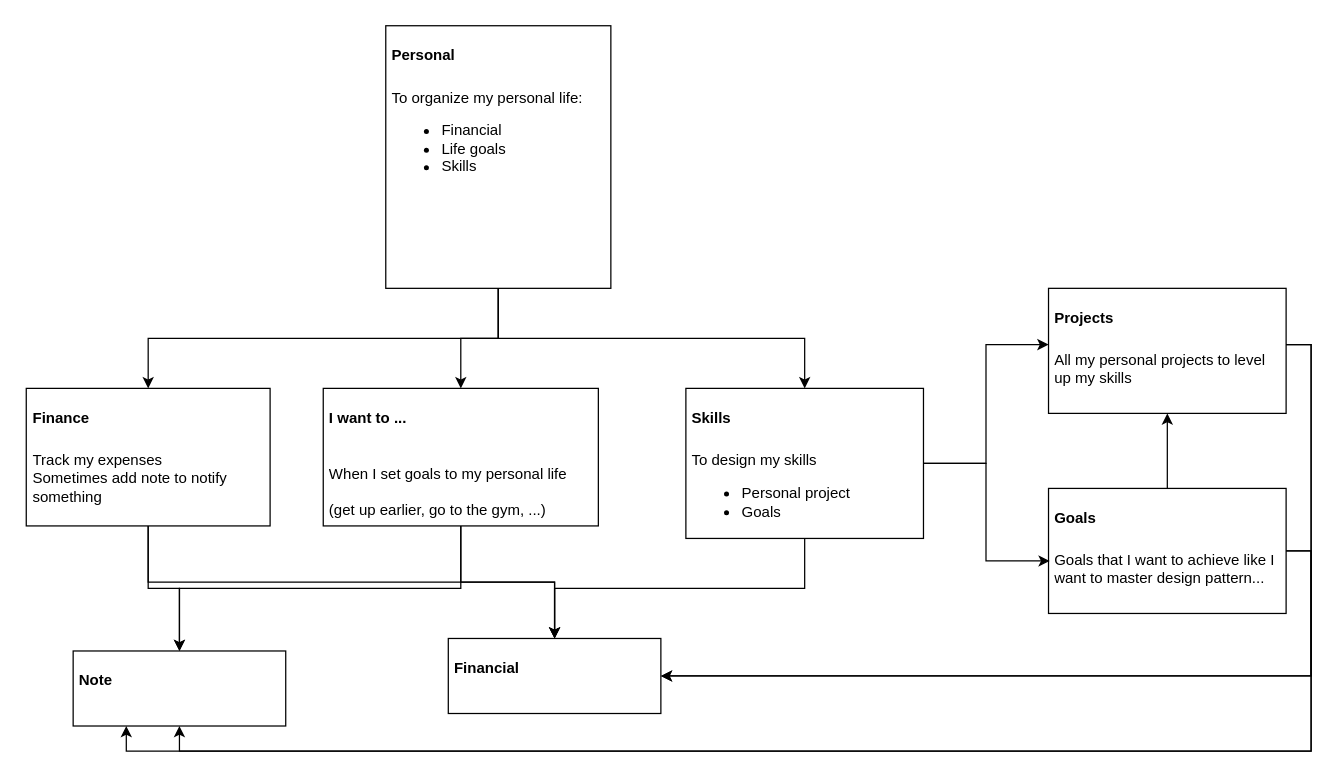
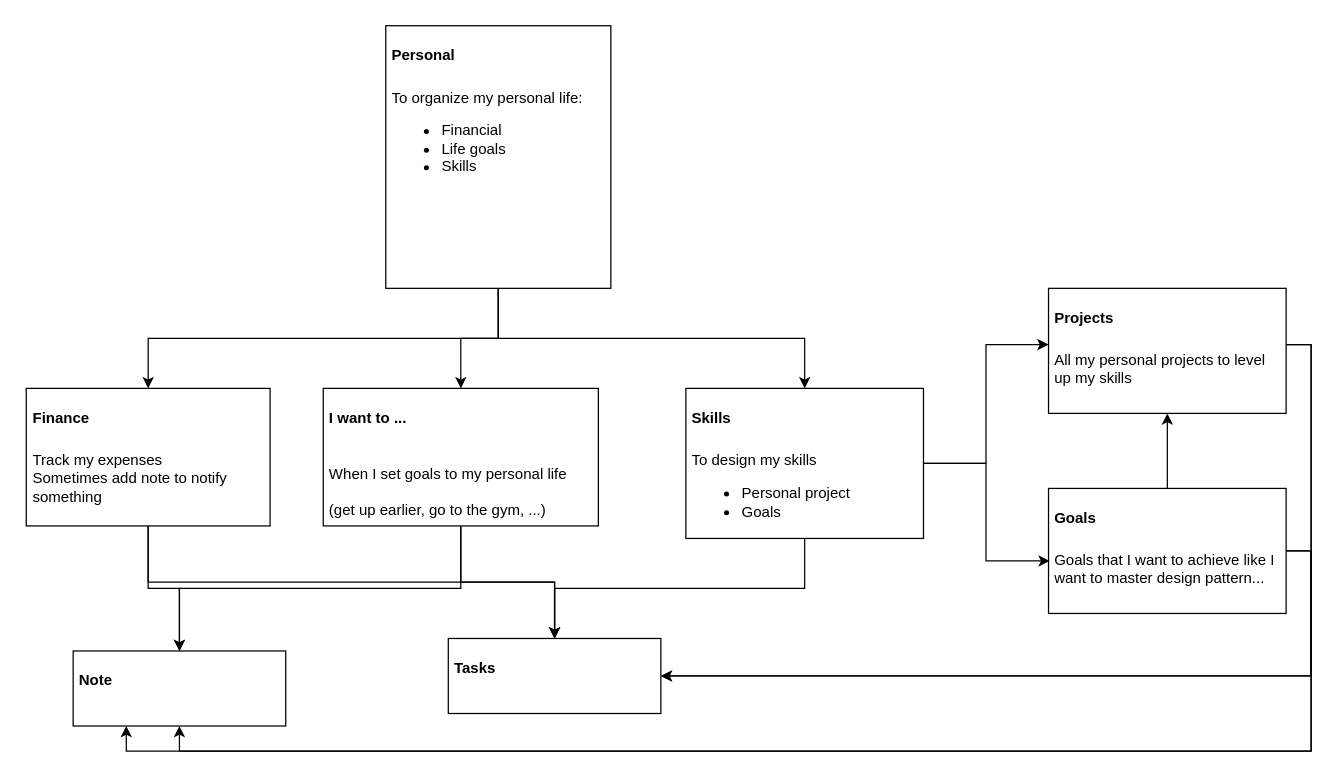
node "Financial": label "Financial" -> "Tasks"
